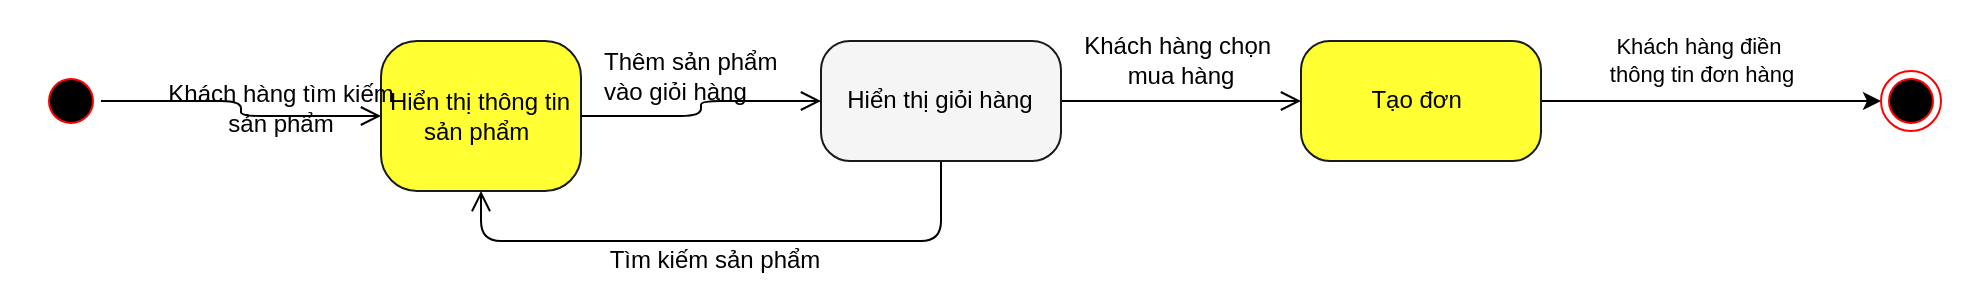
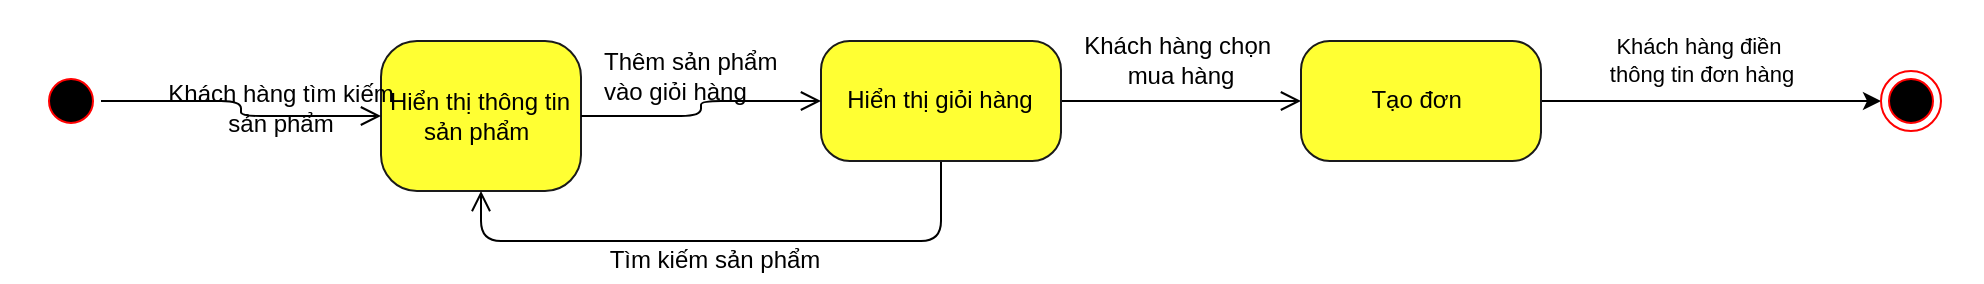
node "Hiển thị giỏi hàng": fillcolor #f5f5f5 -> #ffff33
